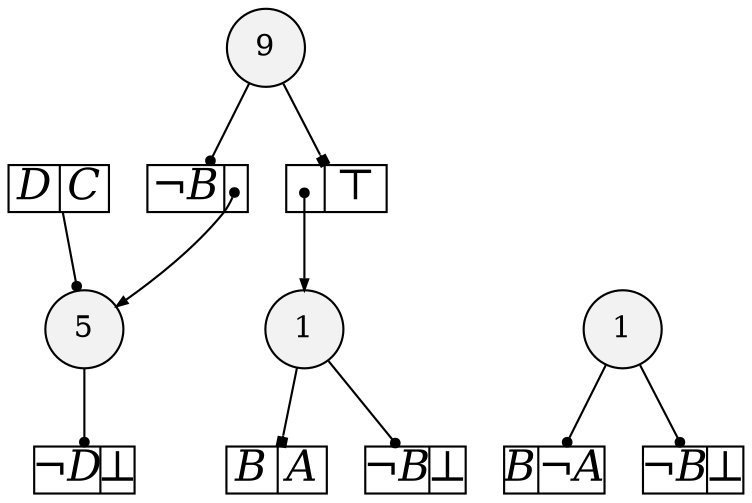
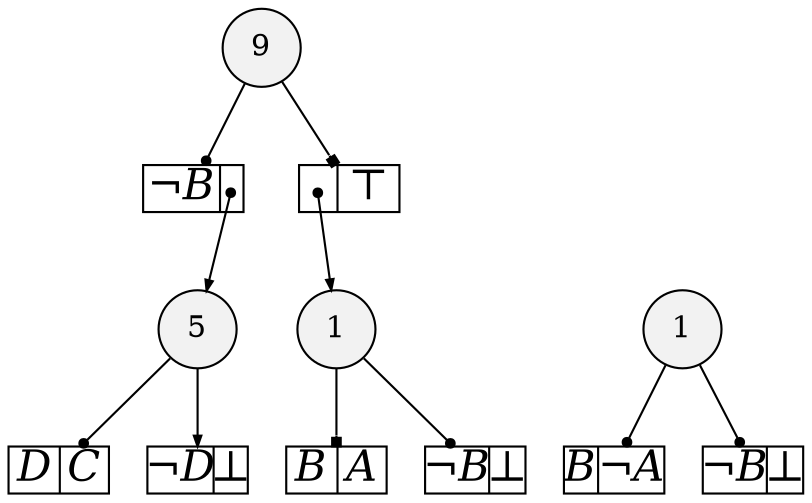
edge "D" -> "5": reversed
edge "5" -> "¬D": arrowhead dot -> normal
